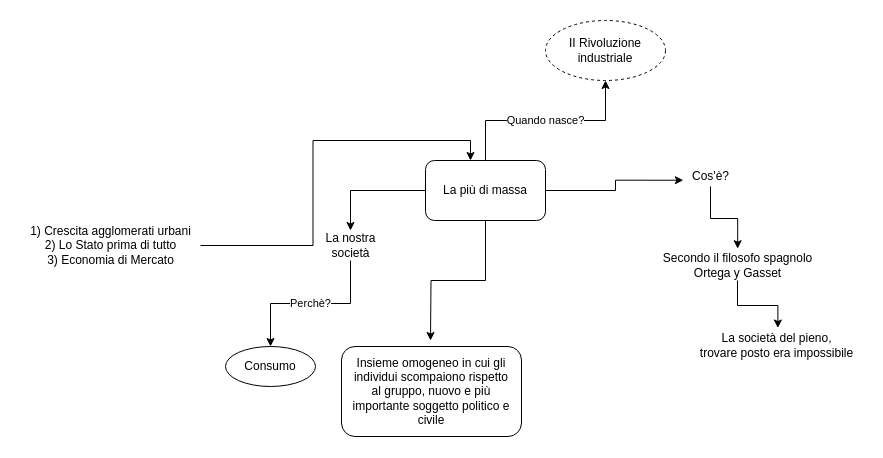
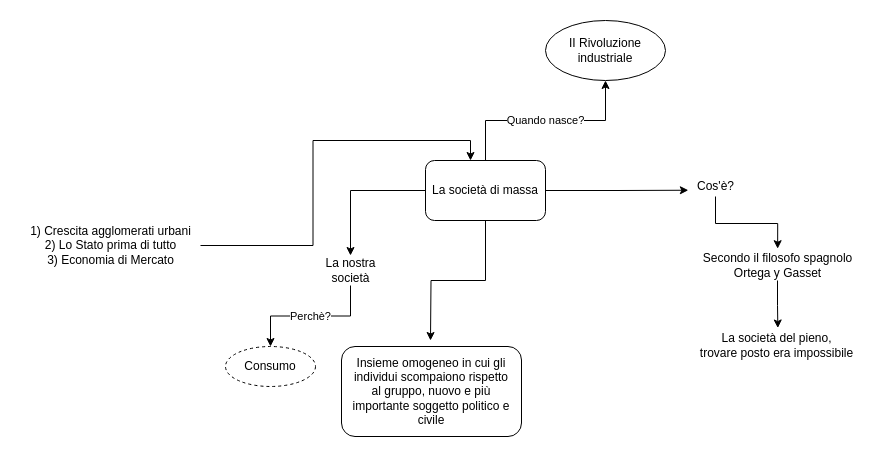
node "II Rivoluzione industriale": style dashed -> solid
node "Cos'è?": moved (711, 177) -> (716, 187)
node "La più di massa": label "La più di massa" -> "La società di massa"
node "La nostra società": moved (351, 246) -> (351, 271)
node "Secondo il filosofo spagnolo Ortega y Gasset": moved (738, 266) -> (778, 266)
node "Consumo": style solid -> dashed
